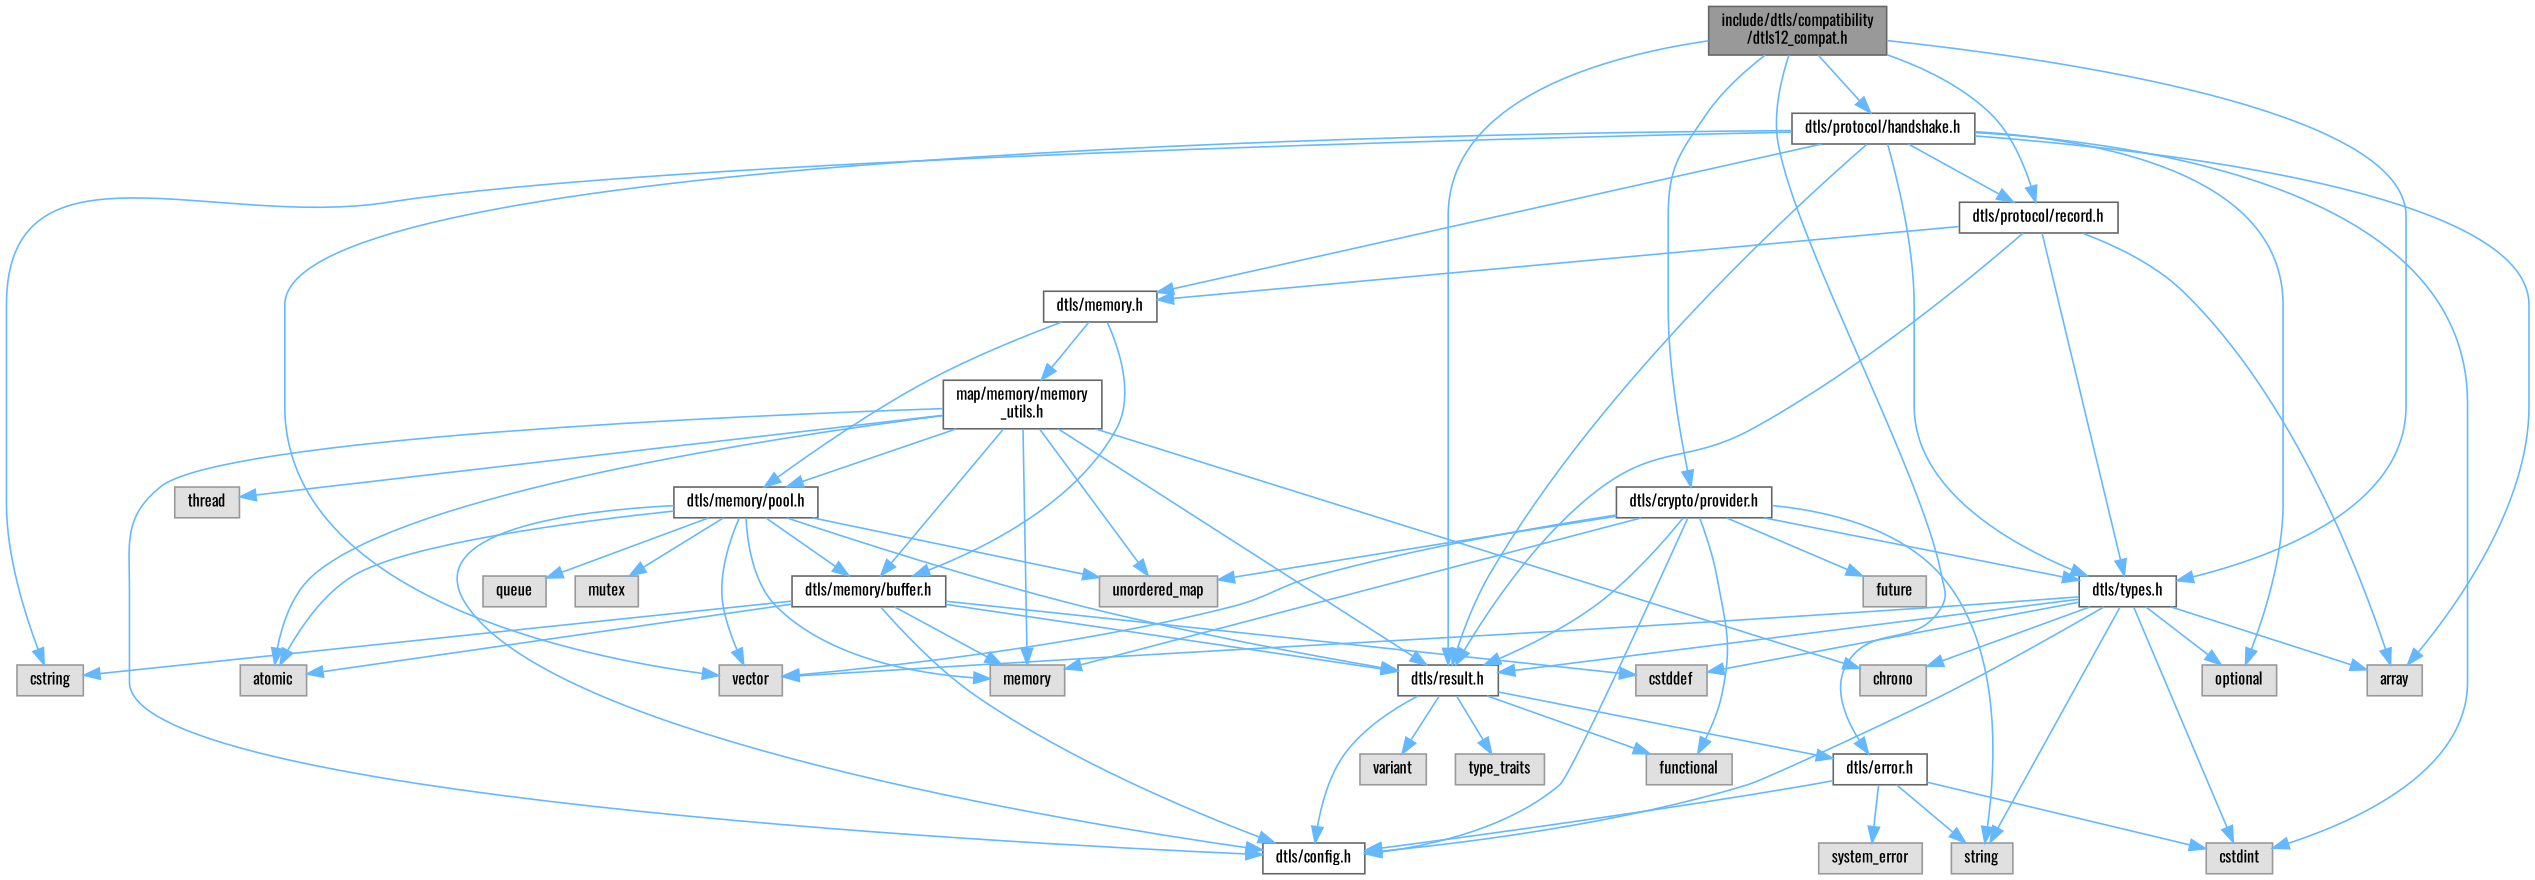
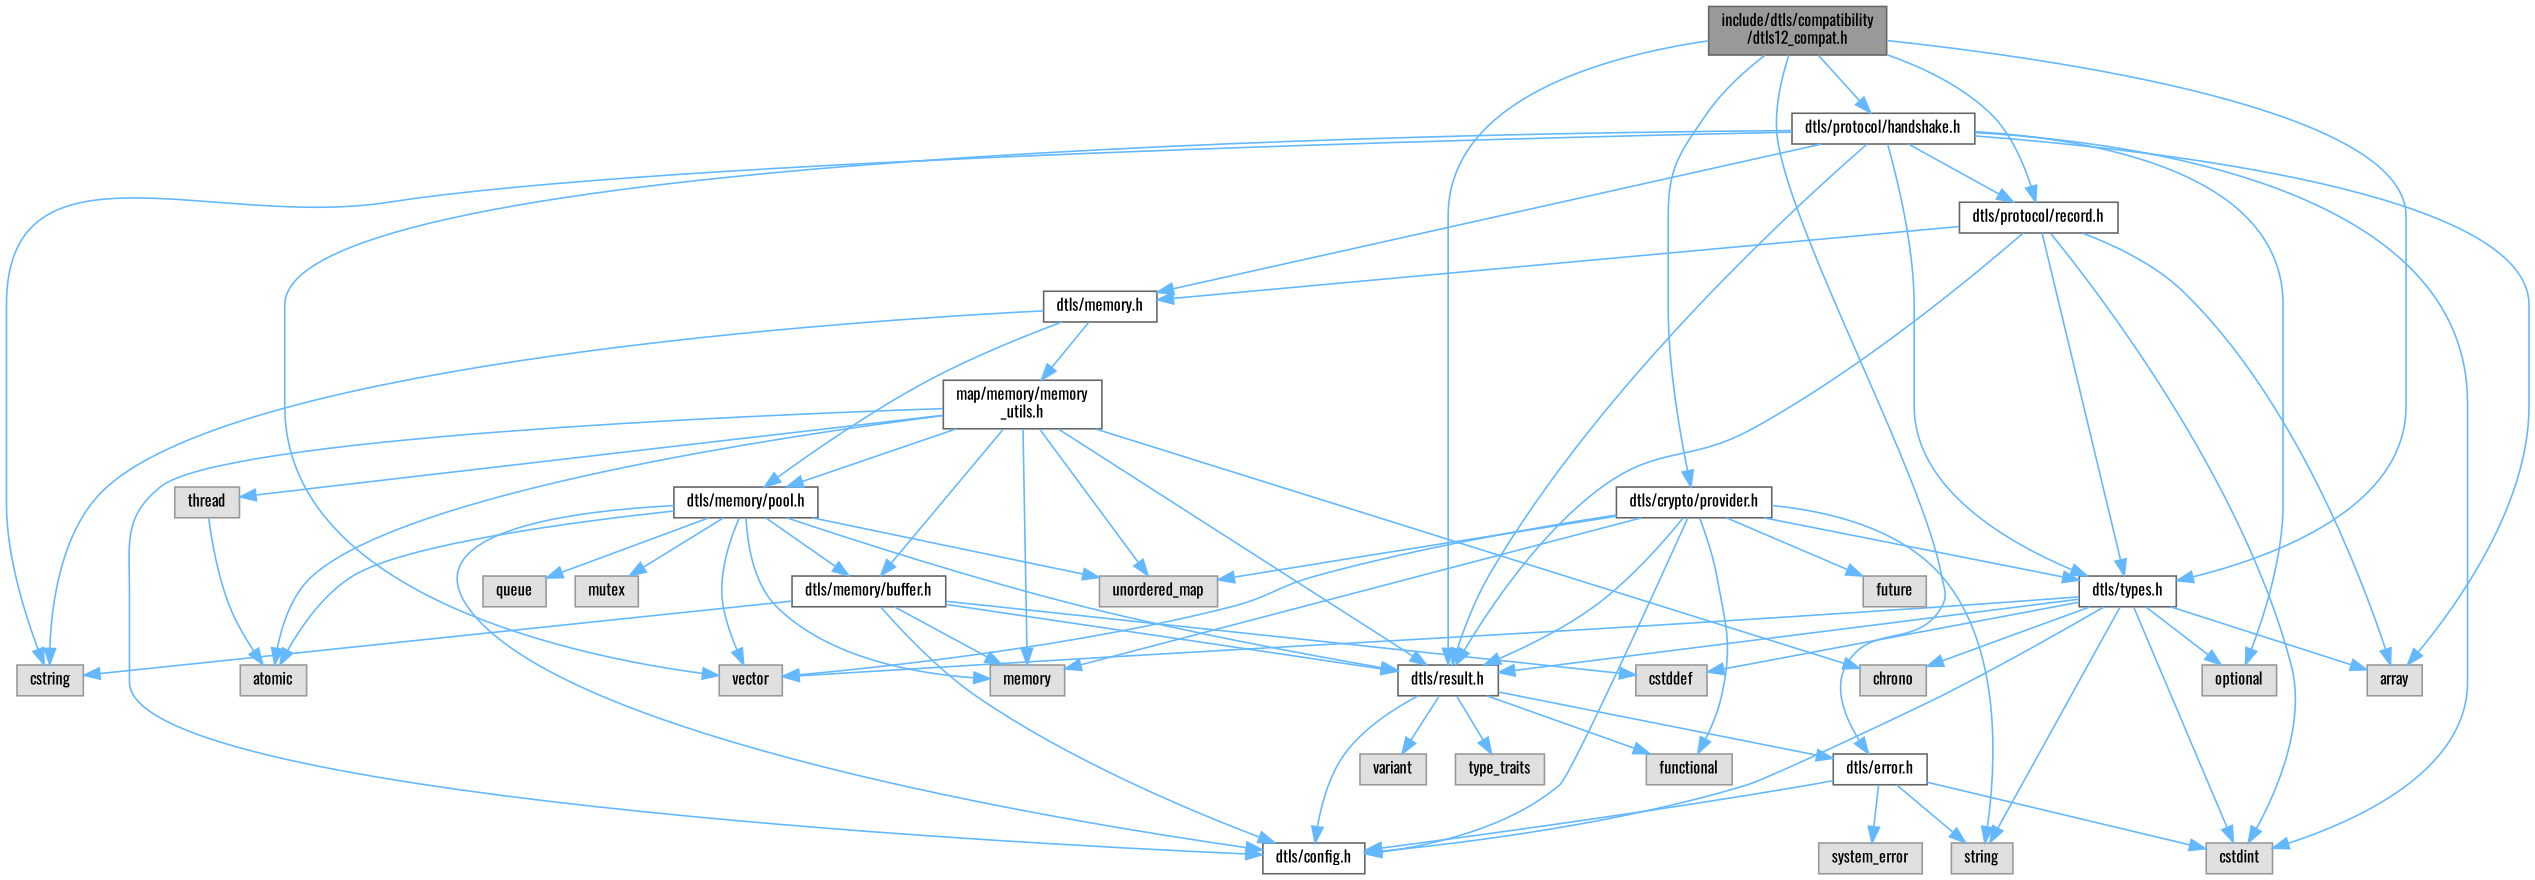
edge "dtls/memory.h" -> "dtls/memory/buffer.h": now "dtls/memory.h" -> "cstring"
edge "dtls/protocol/record.h" -> "cstdint": added
edge "dtls/memory/buffer.h" -> "atomic": now "thread" -> "atomic"
